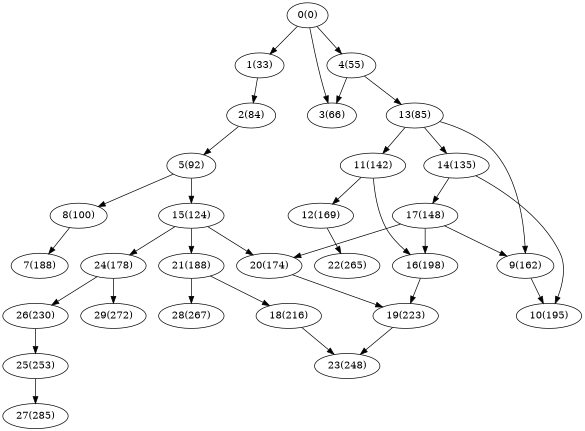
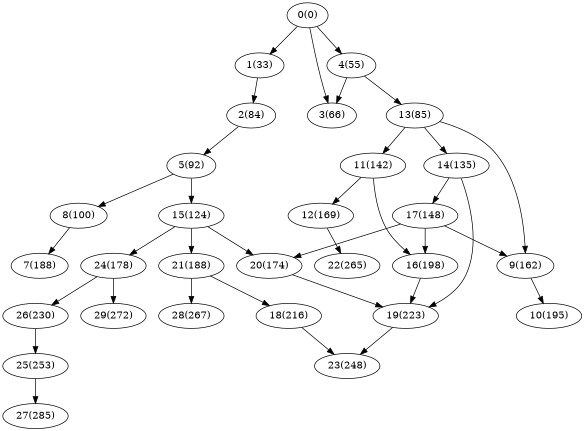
edge "14(135)" -> "10(195)": now "14(135)" -> "19(223)"
